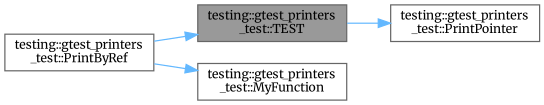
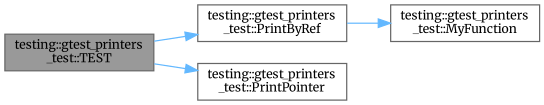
edge "testing::gtest_printers _test::PrintByRef" -> "testing::gtest_printers _test::TEST": reversed
